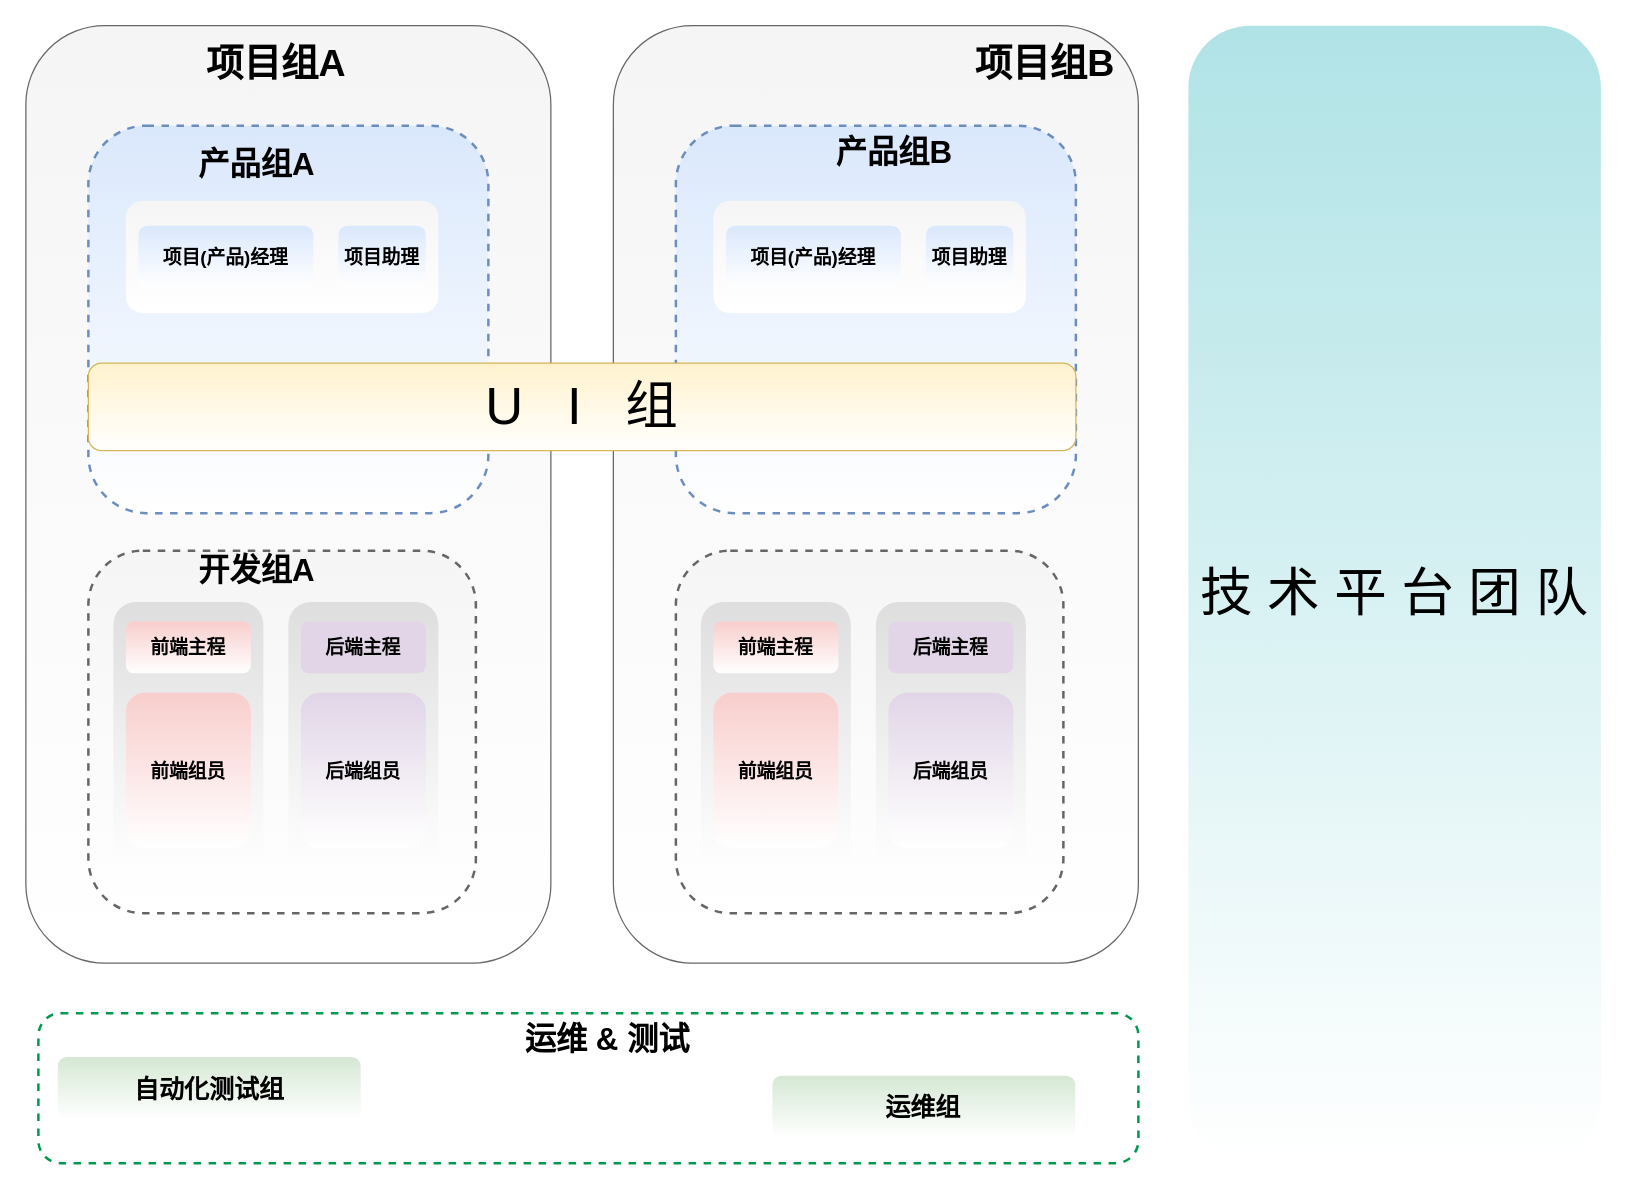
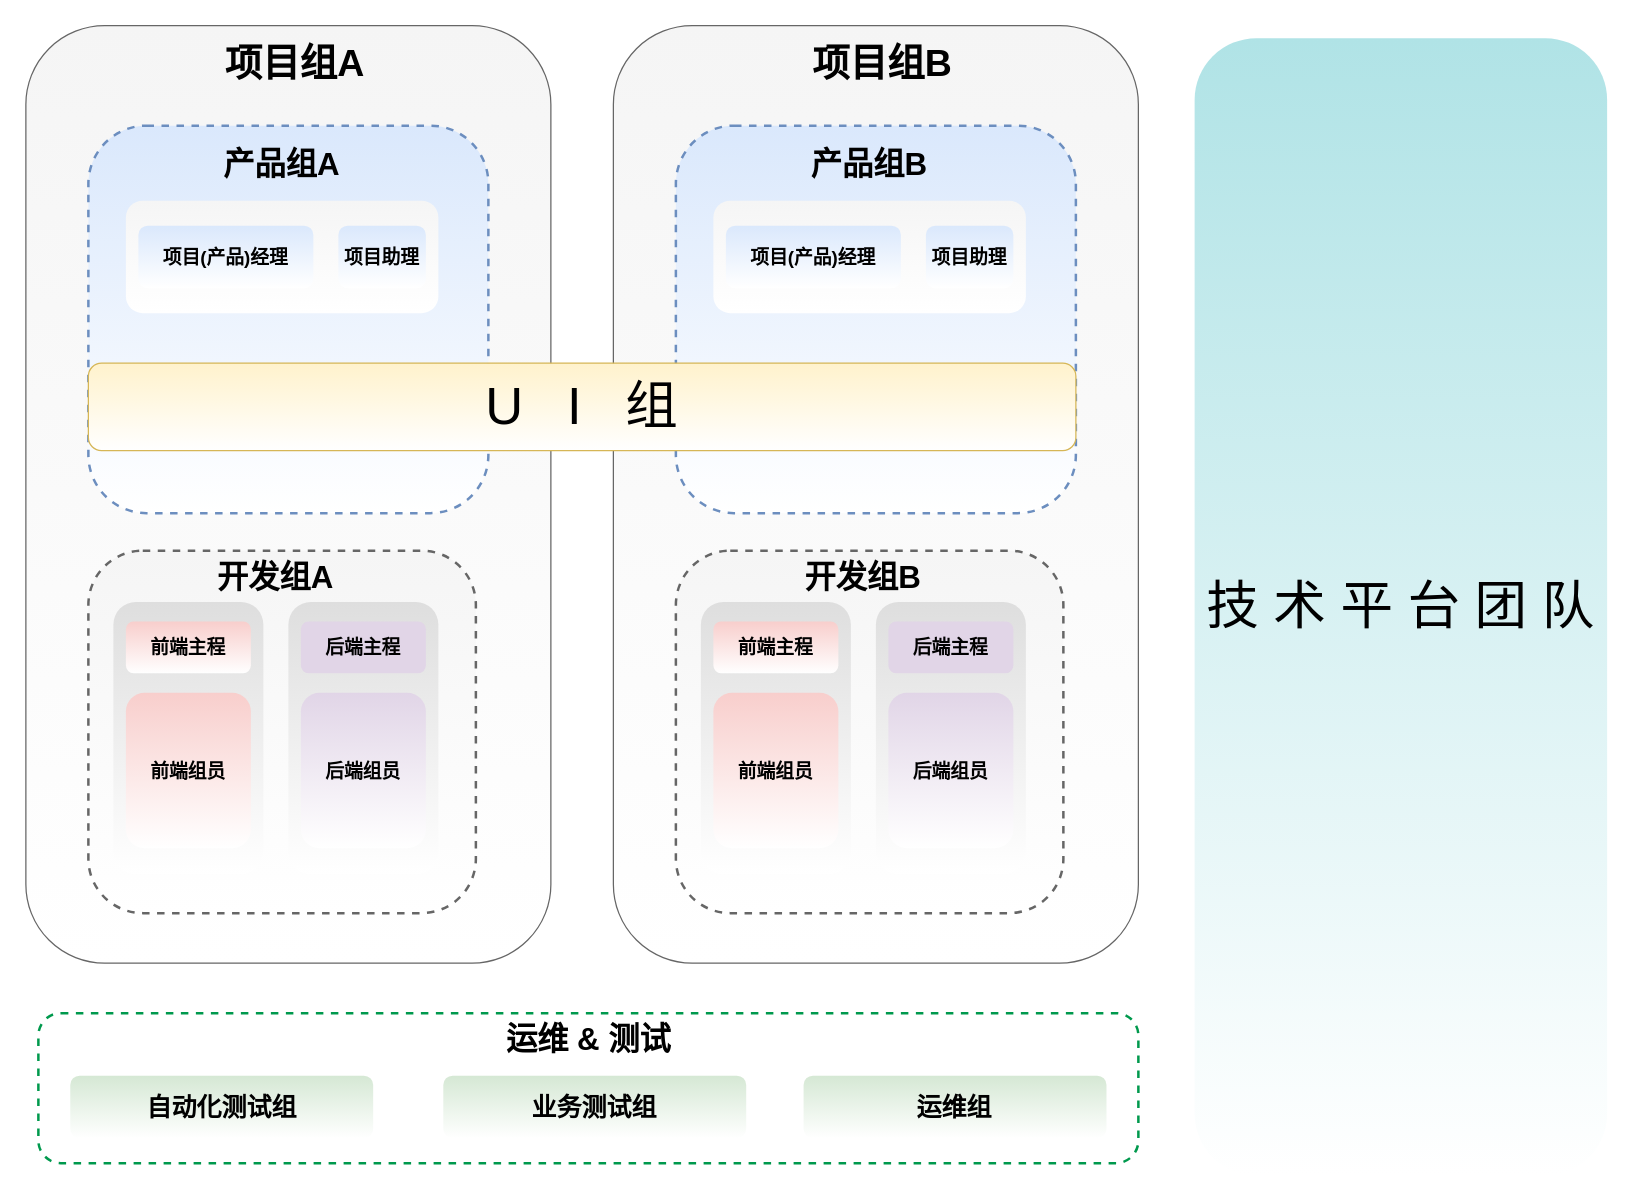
node "项目组A": moved (276, 63) -> (294, 63)
node "项目组B": moved (1044, 63) -> (882, 63)
node "产品组B": moved (894, 151) -> (869, 163)
node "产品组A": moved (257, 163) -> (282, 163)
node "开发组A": moved (257, 569) -> (276, 576)
node "开发组B": added
node "技 术 平 台 团 队": moved (1394, 594) -> (1401, 607)
node "运维 & 测试": moved (607, 1038) -> (588, 1038)
node "自动化测试组": moved (209, 1088) -> (221, 1107)
node "业务测试组": added
node "运维组": moved (924, 1107) -> (955, 1107)
